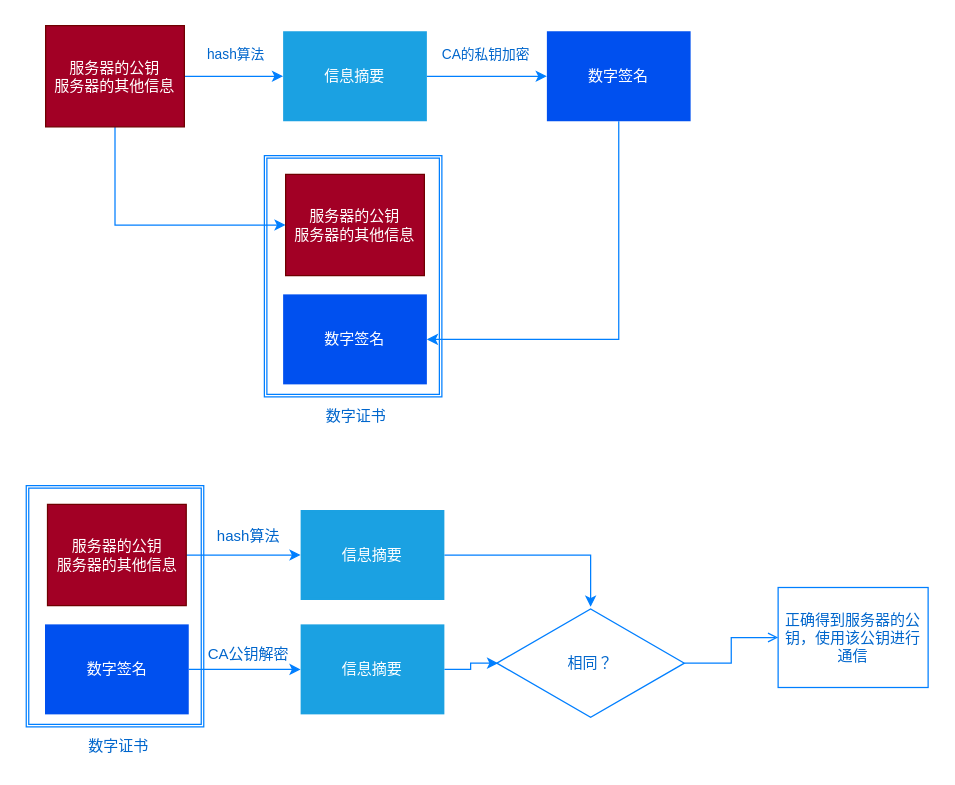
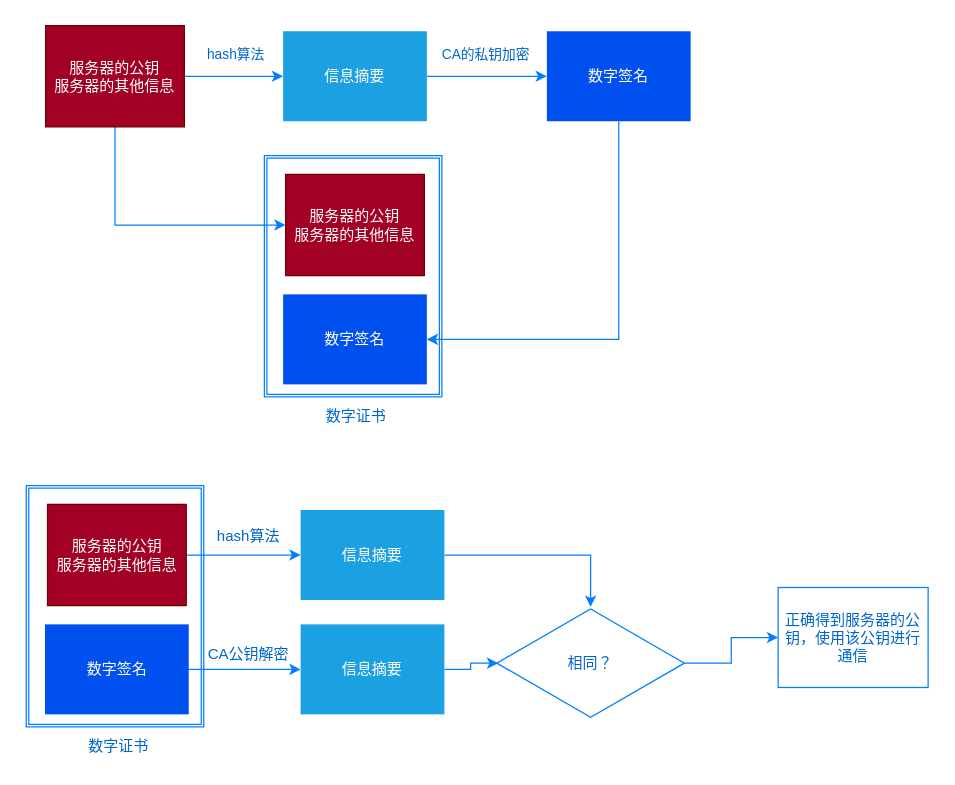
edge "相同？" -> "正确得到服务器的公钥，使用该公钥进行通信": arrowhead open -> classic
